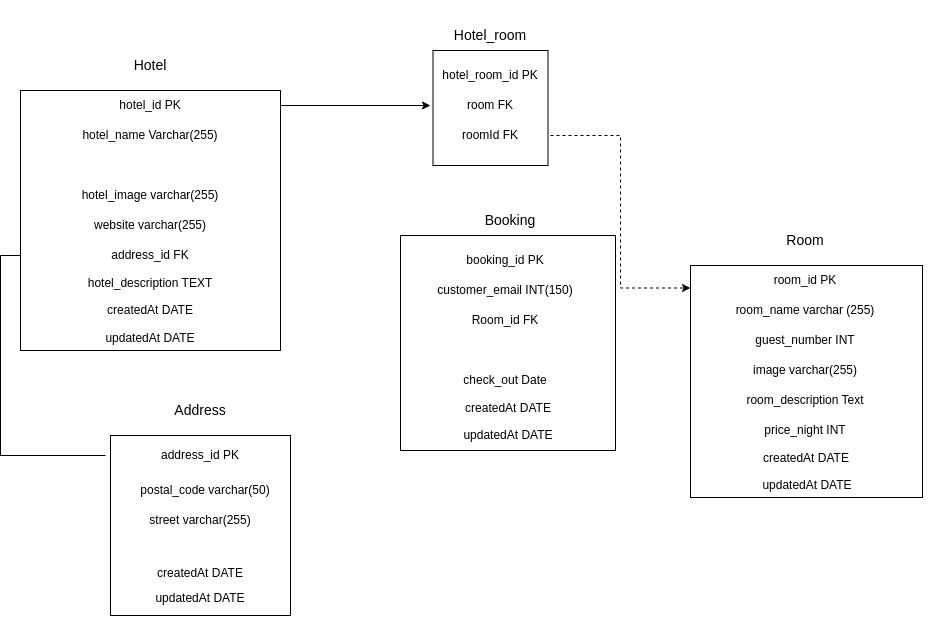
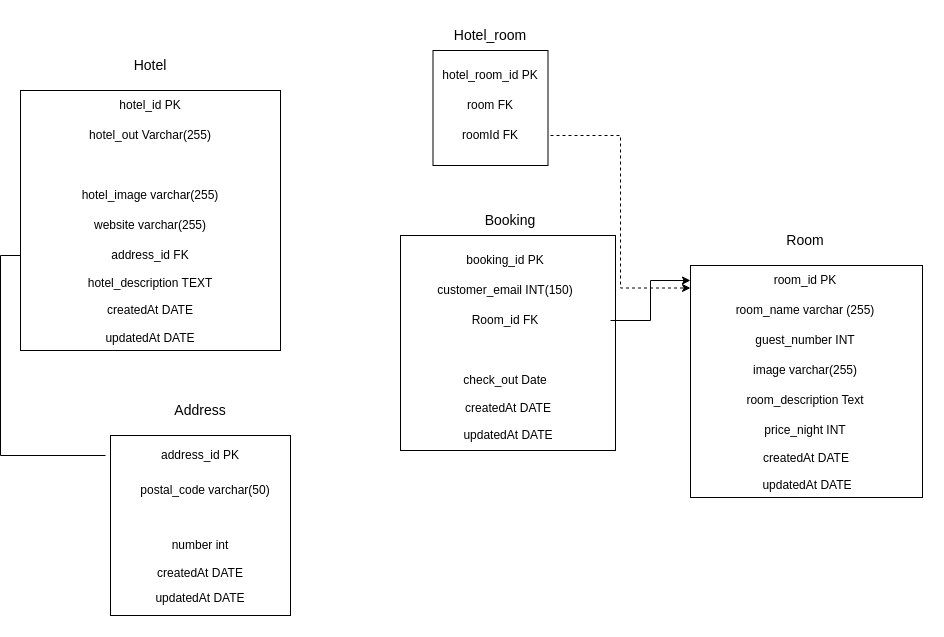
edge "hotel_id PK" -> "room FK": removed
node "hotel_name Varchar(255)": label "hotel_name Varchar(255)" -> "hotel_out Varchar(255)"
edge "Room_id FK" -> "room_id PK": added
node "street varchar(255)": removed
node "number int": added
